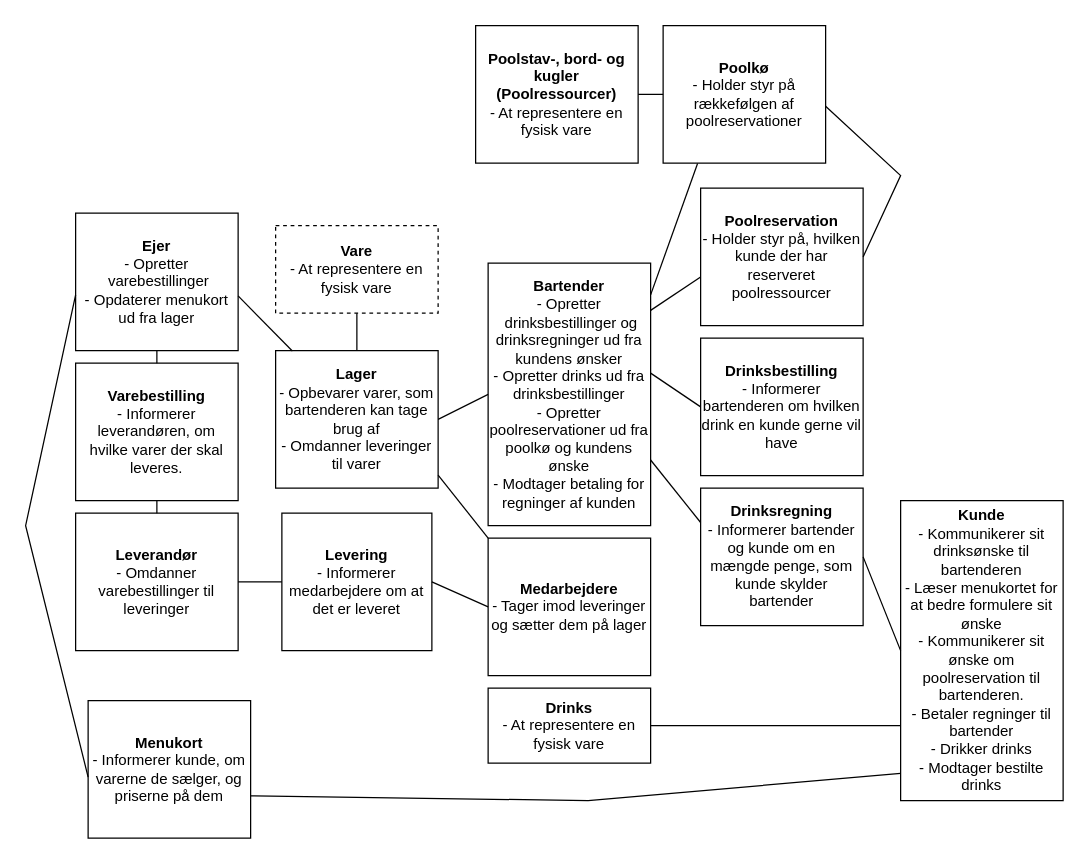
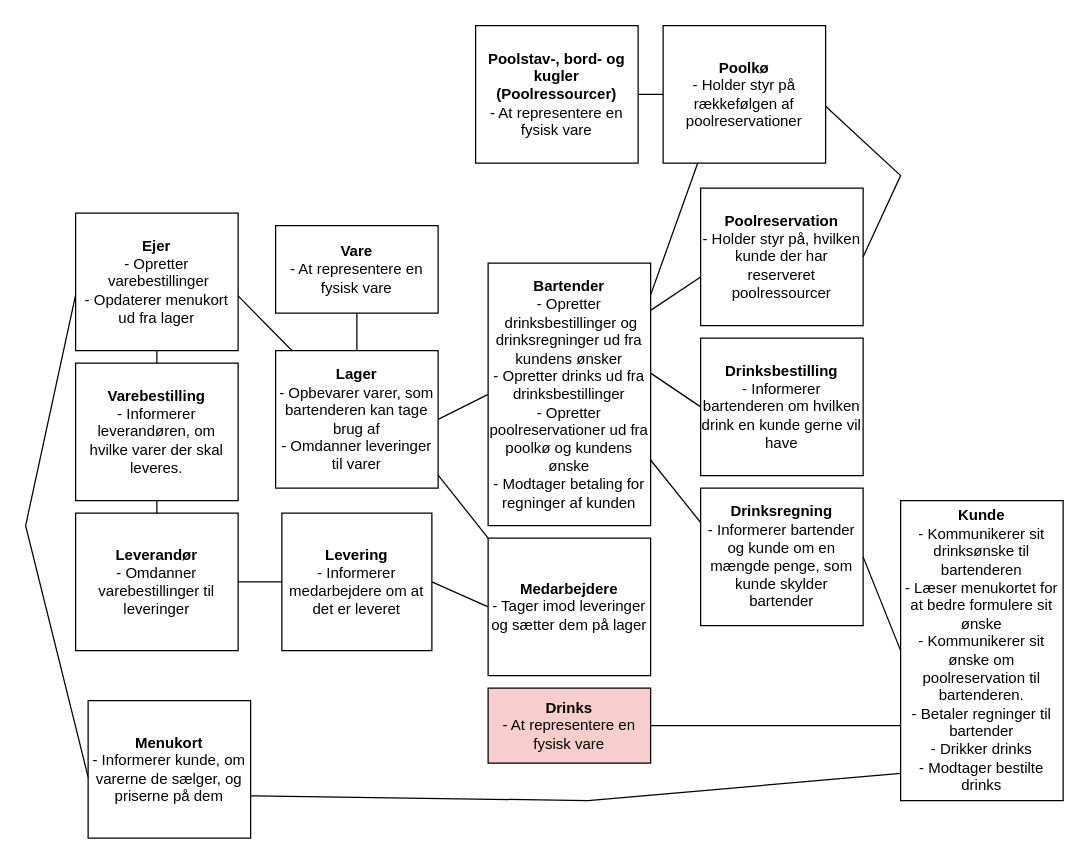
node "Vare - At representere en fysisk vare": style dashed -> solid
node "Drinks - At representere en fysisk vare": fillcolor #ffffff -> #f8cecc
